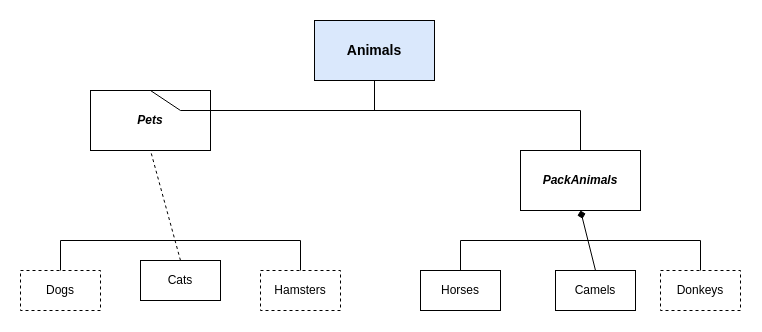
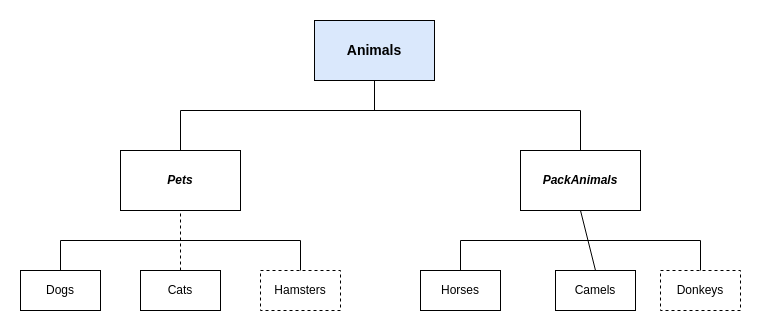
node "Pets": moved (151, 121) -> (181, 181)
edge "Camels" -> "PackAnimals": arrowhead diamond -> none
node "Cats": moved (181, 281) -> (181, 291)
node "Dogs": style dashed -> solid
